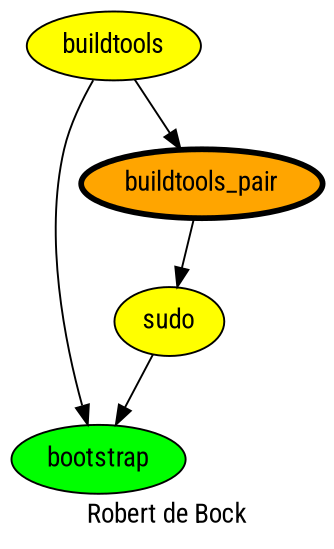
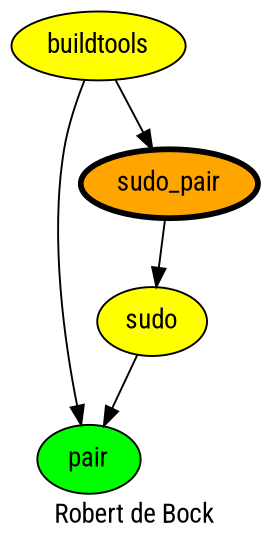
node "buildtools_pair": label "buildtools_pair" -> "sudo_pair"
node "bootstrap": label "bootstrap" -> "pair"
